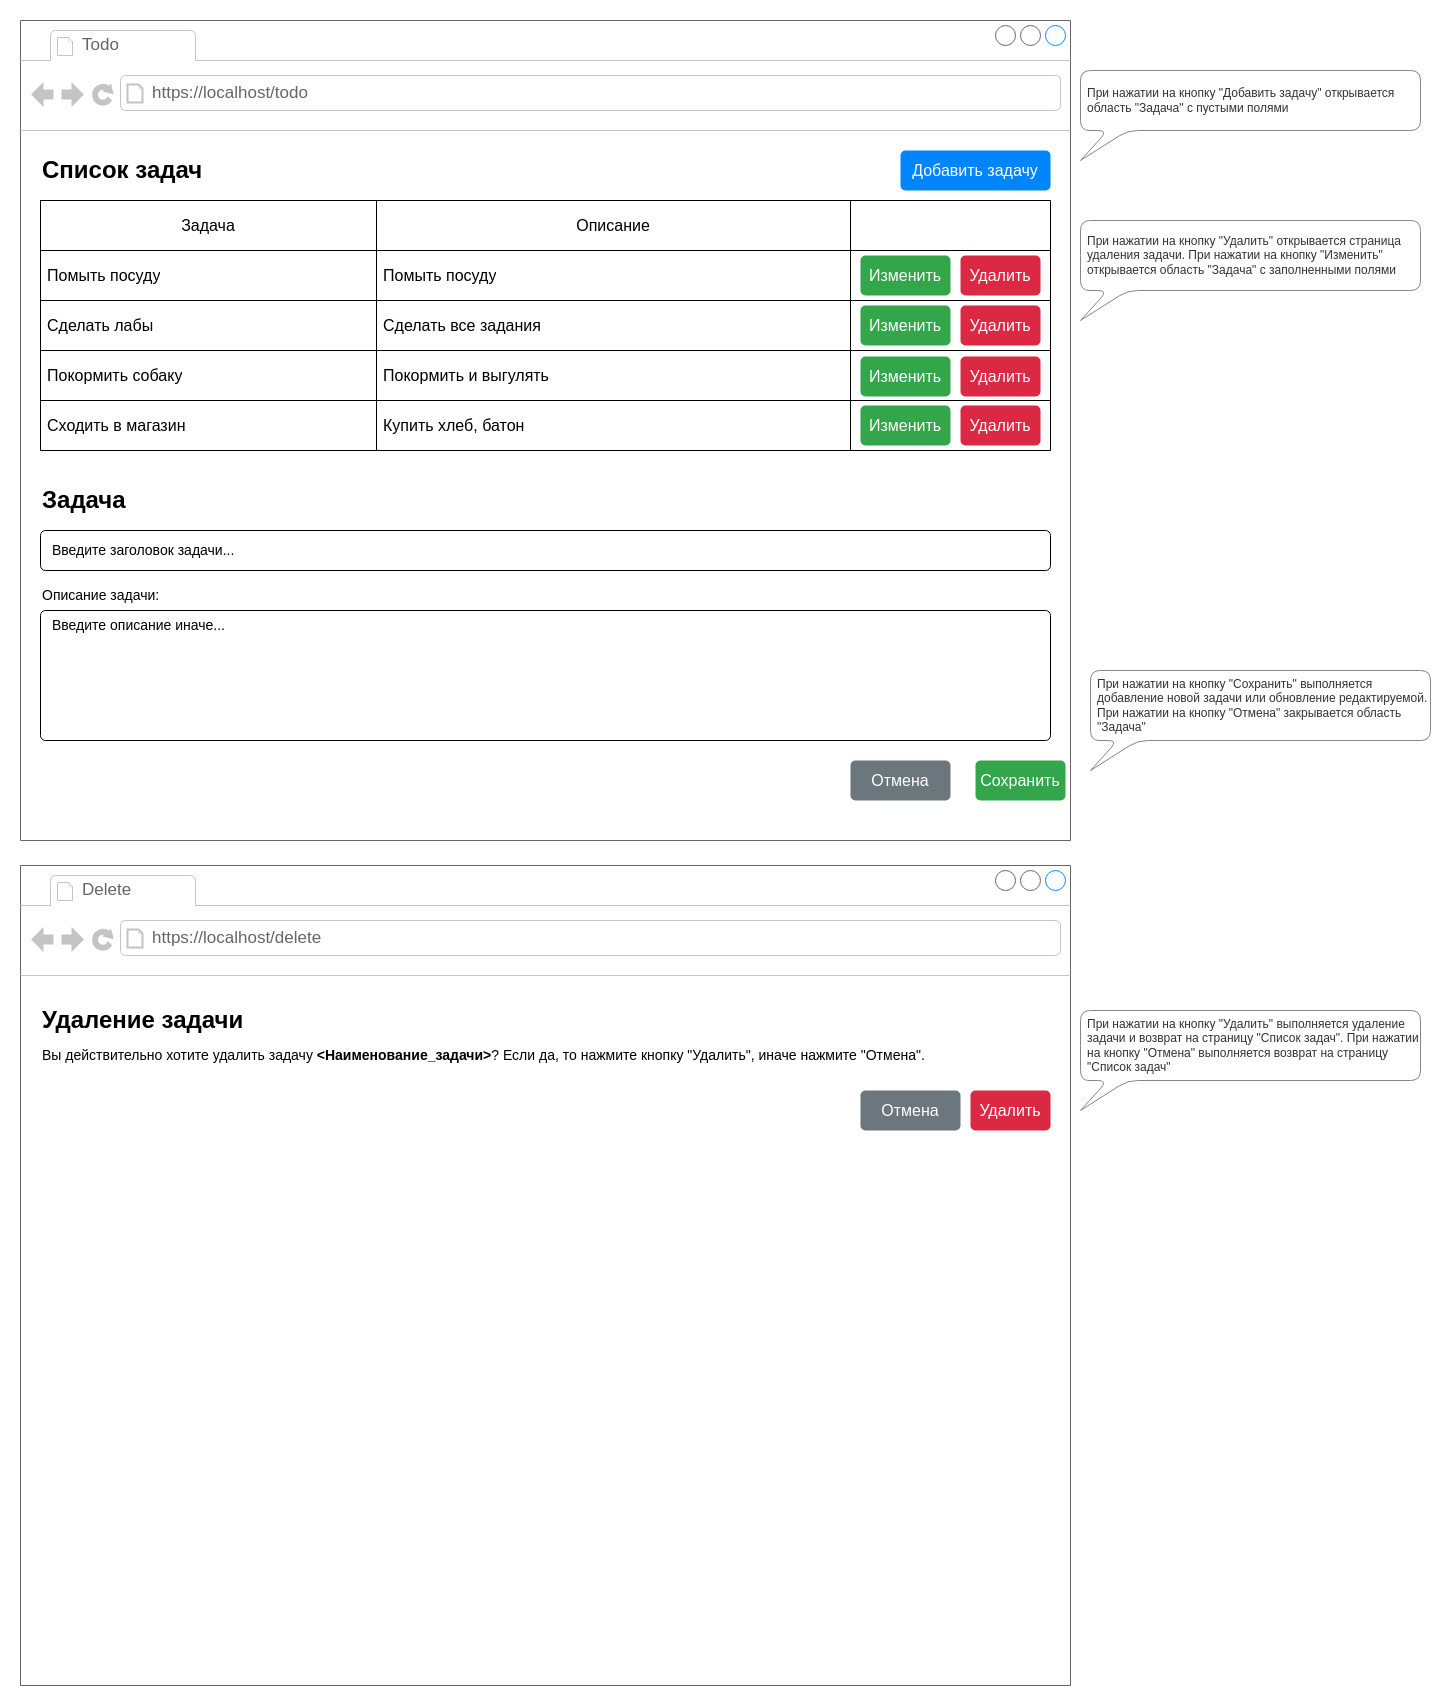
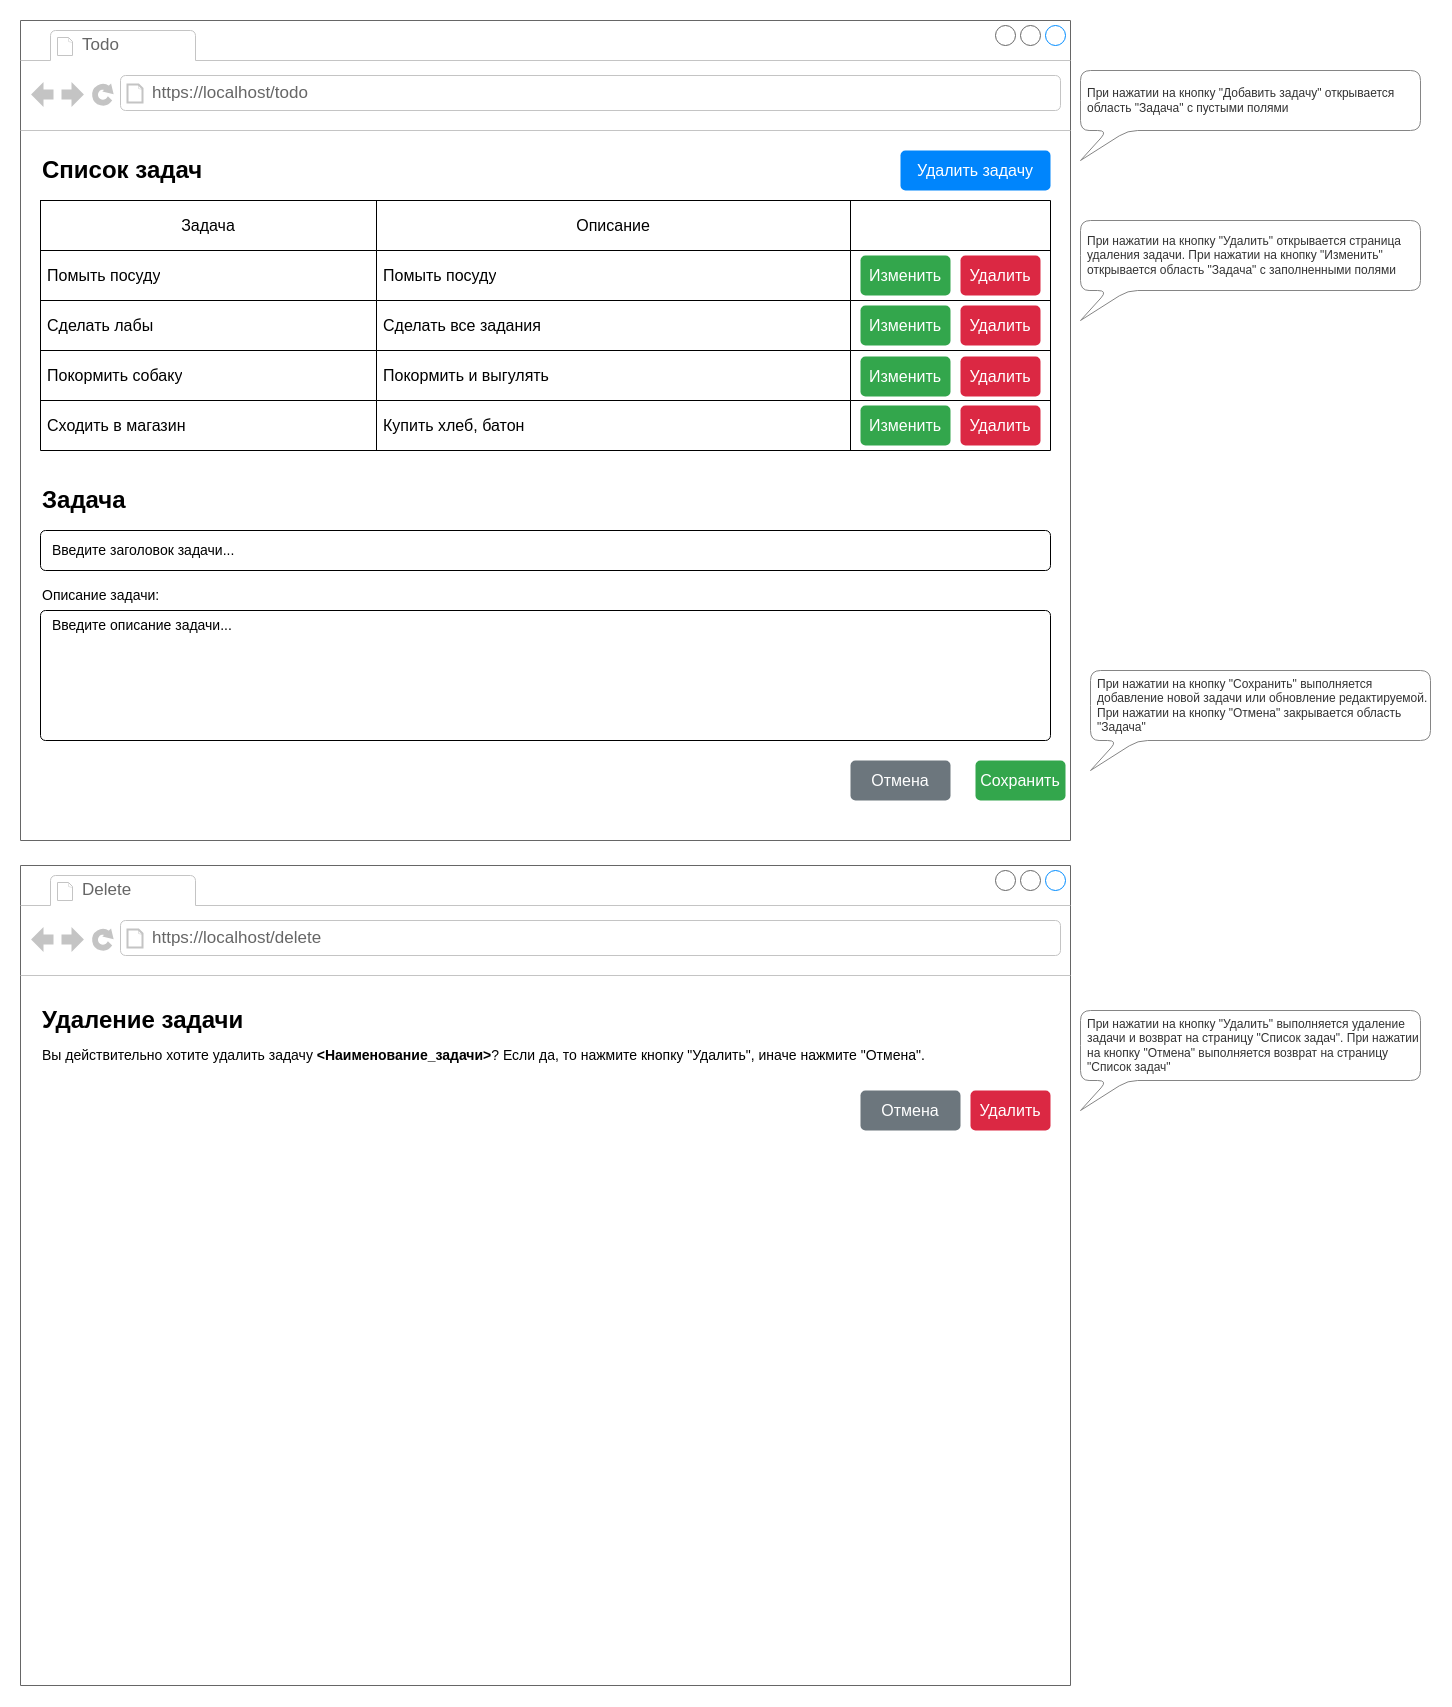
node "Добавить задачу": label "Добавить задачу" -> "Удалить задачу"
node "Введите описание иначе...": label "Введите описание иначе..." -> "Введите описание задачи..."
